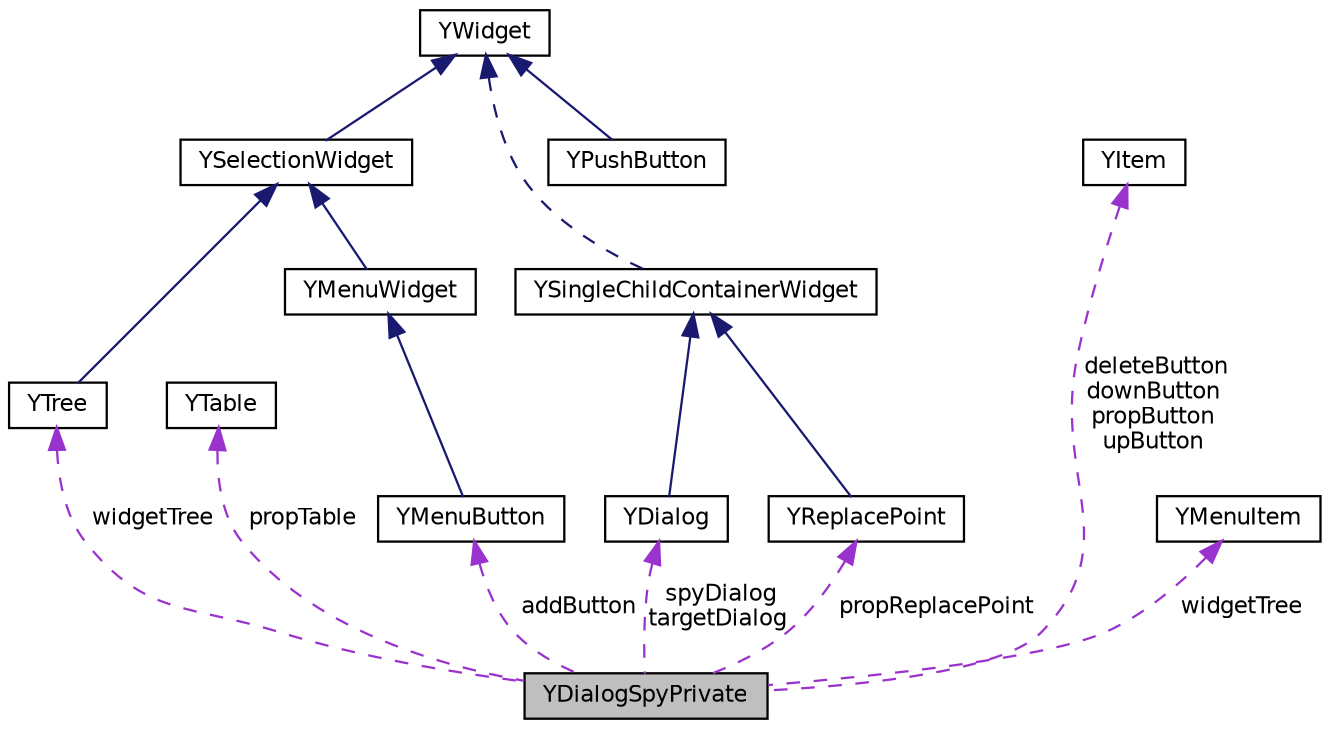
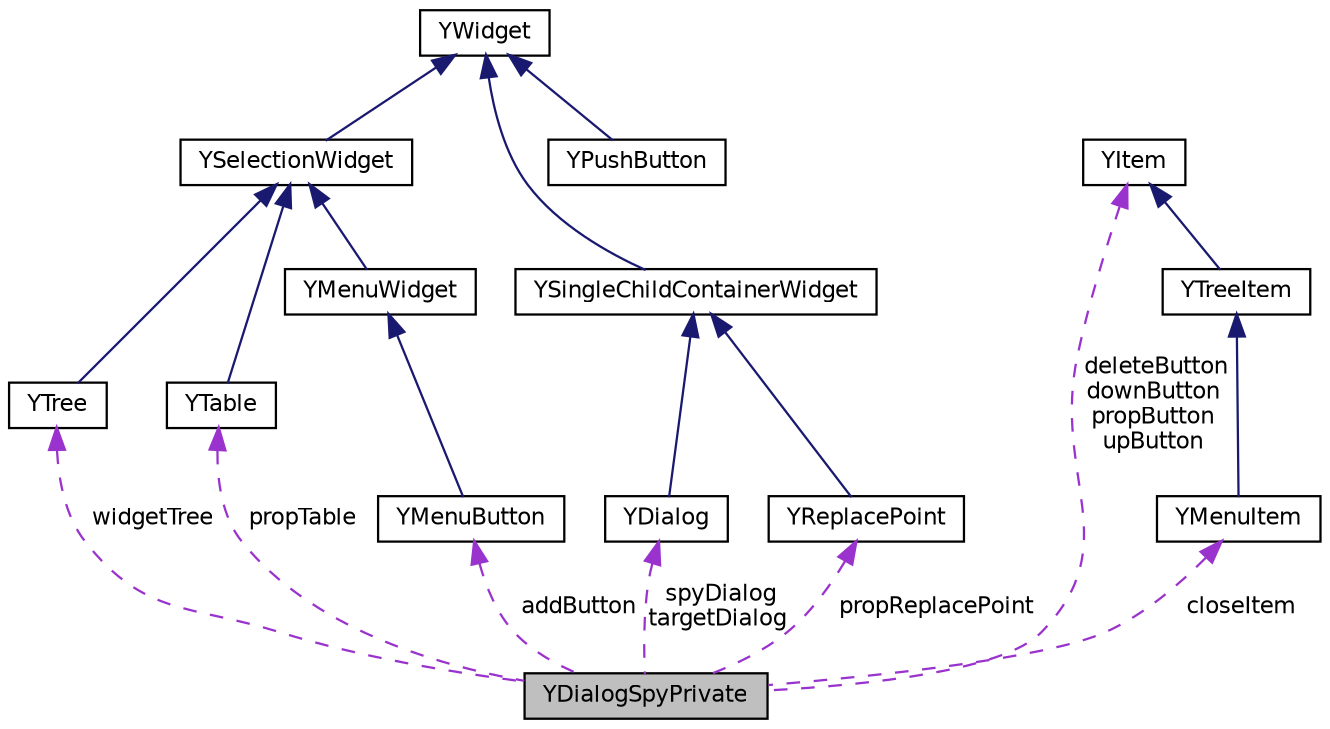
edge "YSingleChildContainerWidget" -> "YWidget": style dashed -> solid
node "YTreeItem": added
edge "YTable" -> "YSelectionWidget": added
edge "YDialogSpyPrivate" -> "YMenuItem": label " widgetTree" -> " closeItem"
